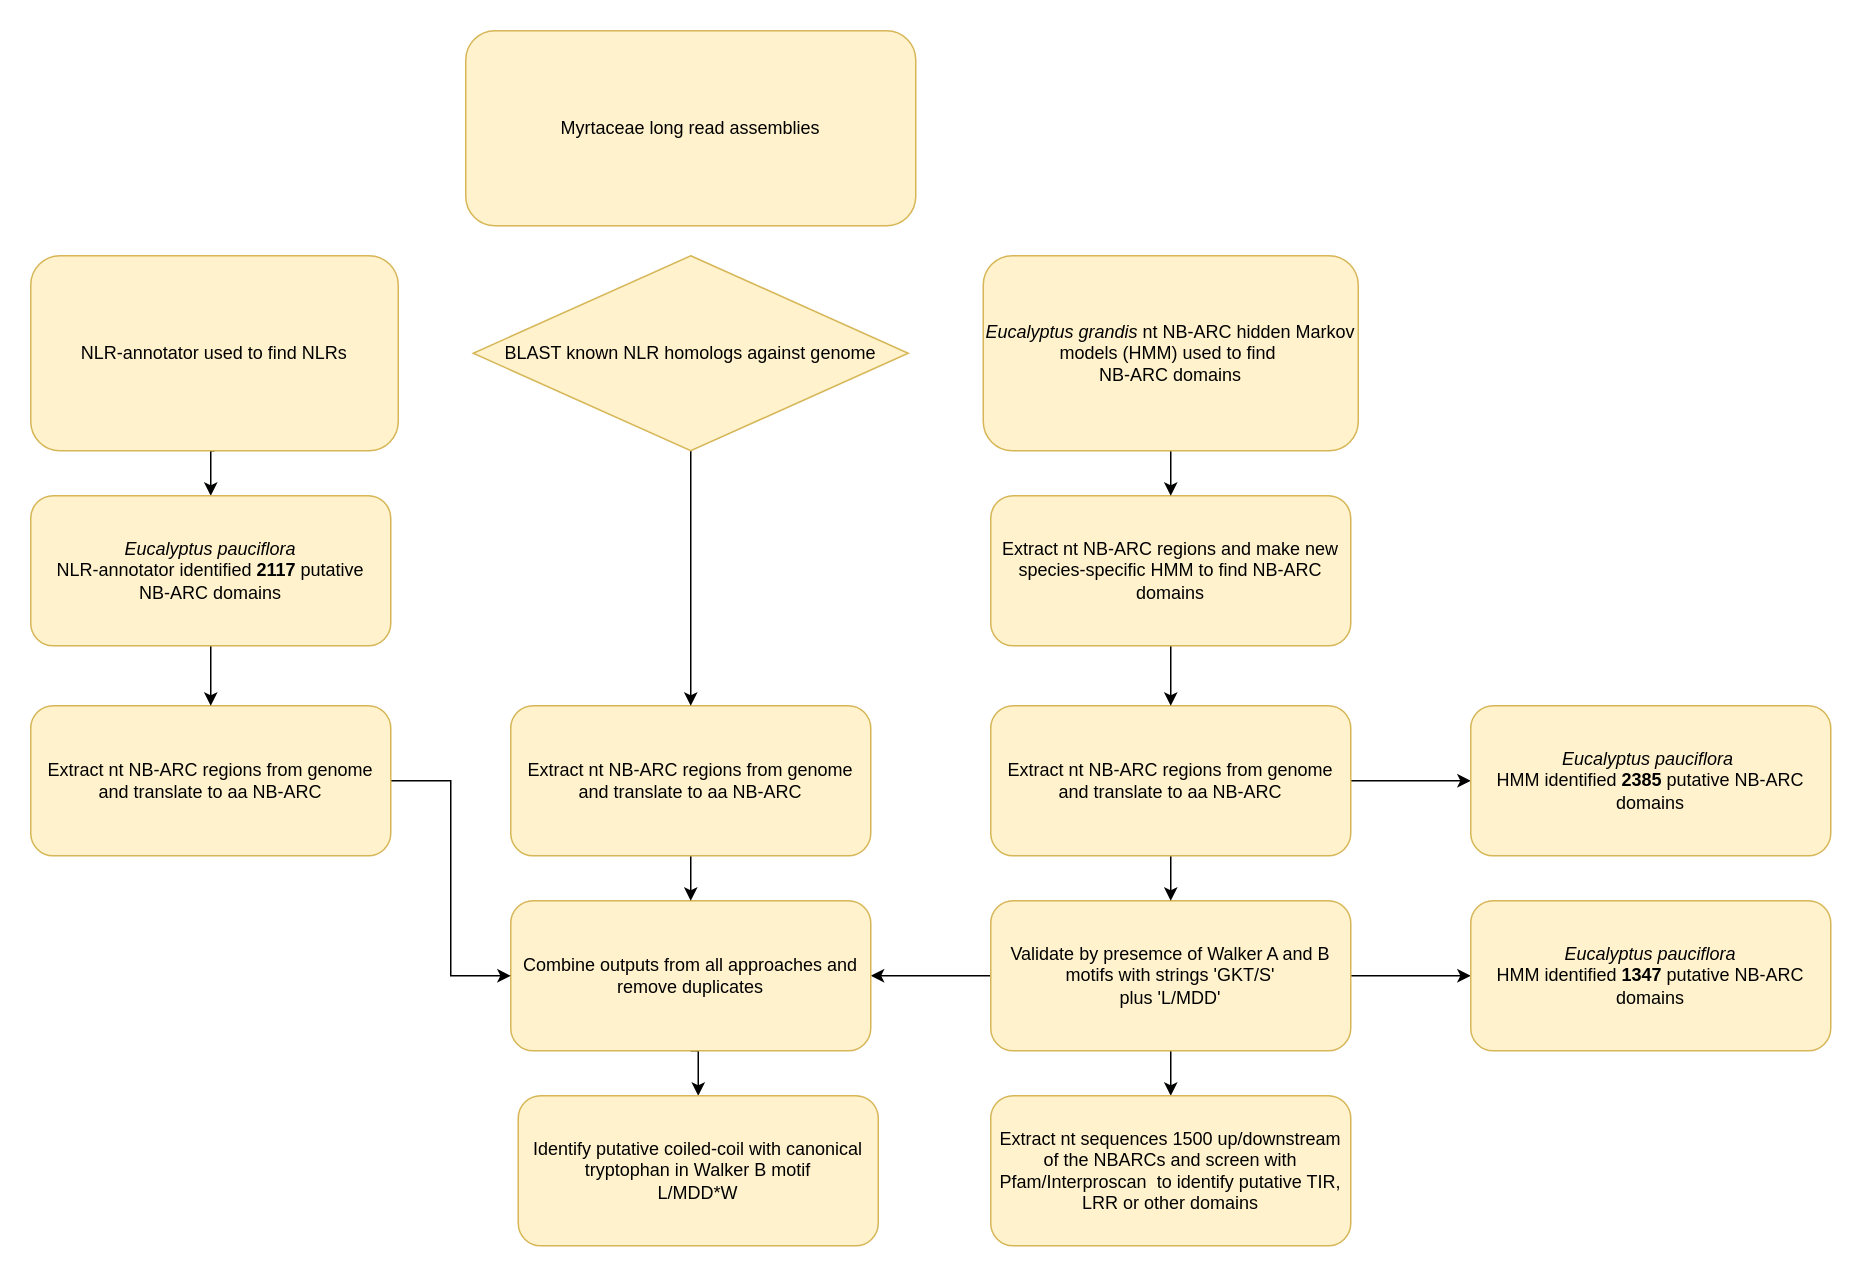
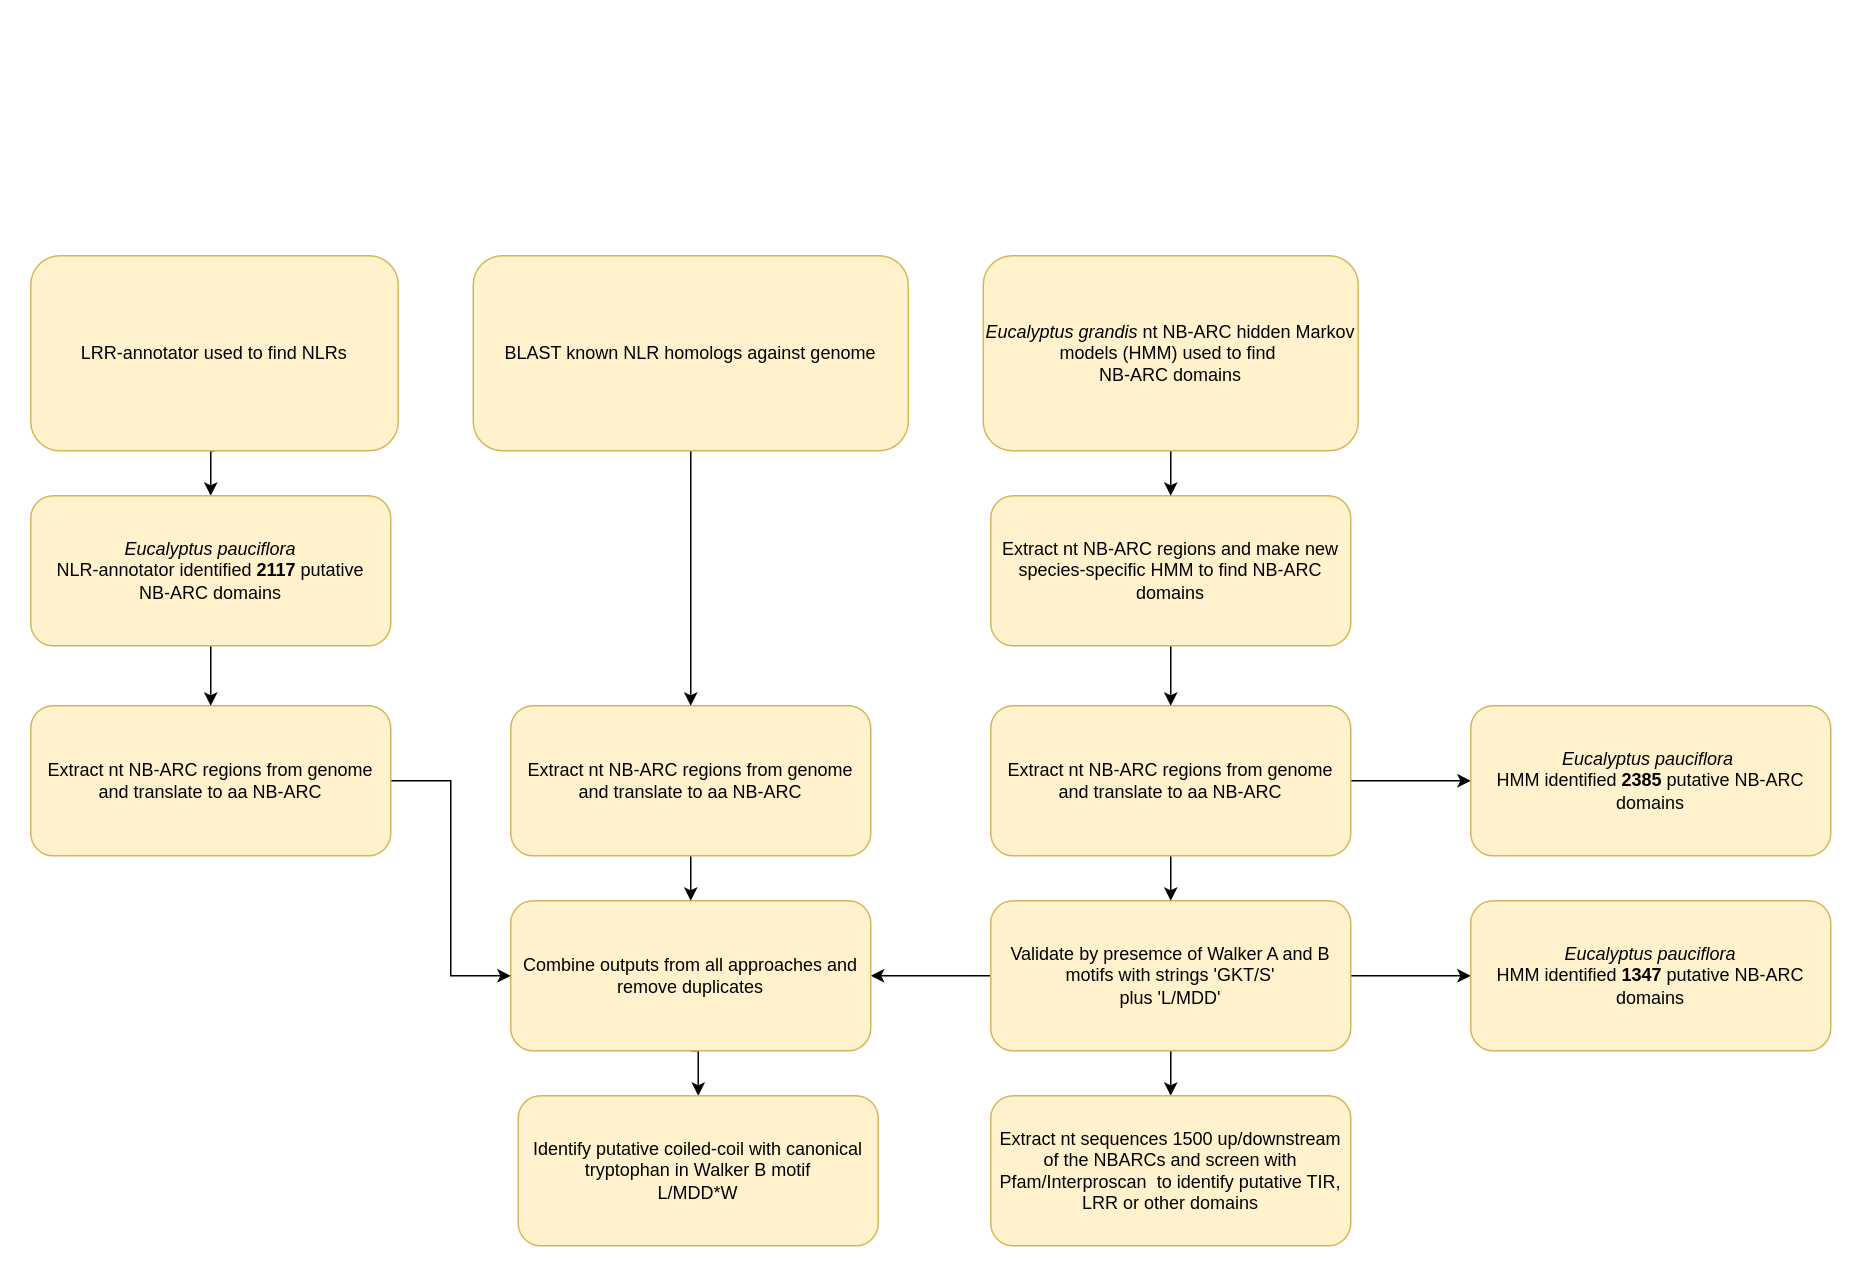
node "Myrtaceae long read assemblies": removed
node "NLR-annotator used to find NLRs": label "NLR-annotator used to find NLRs" -> "LRR-annotator used to find NLRs"
node "BLAST known NLR homologs against genome": shape diamond -> rounded rectangle
